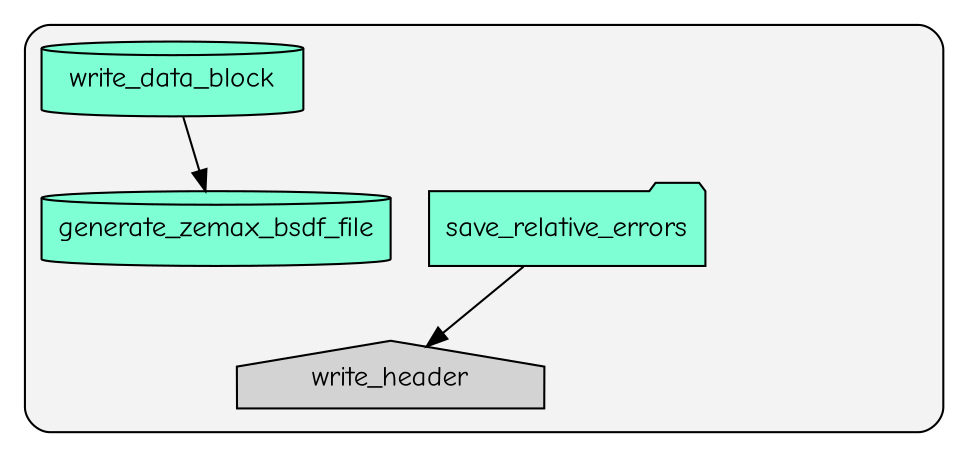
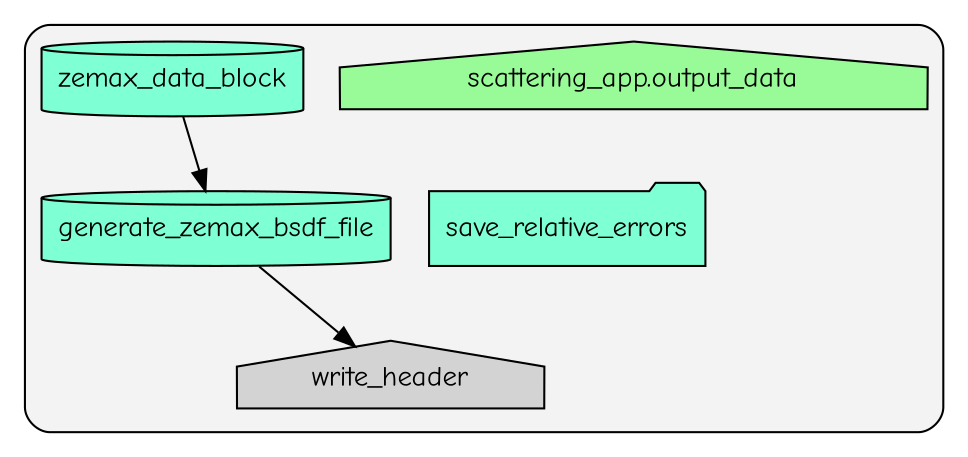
node "write_data_block": label "write_data_block" -> "zemax_data_block"
node "scattering_app.output_data": added
edge "save_relative_errors" -> "write_header": now "generate_zemax_bsdf_file" -> "write_header"
